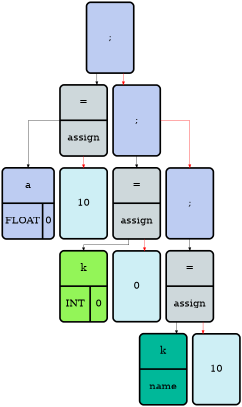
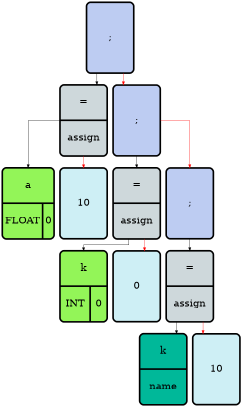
node "a": fillcolor #bdccf2 -> #93f558
